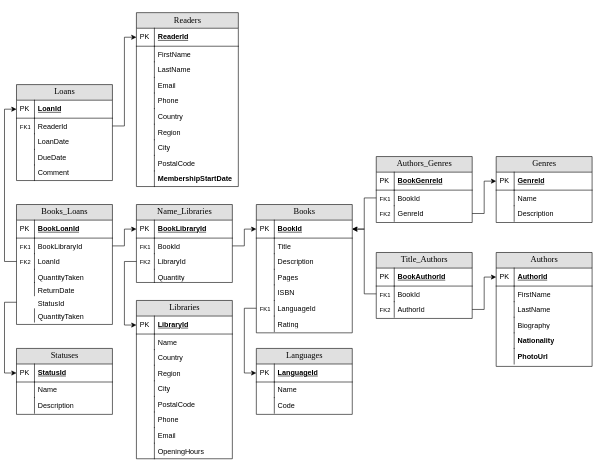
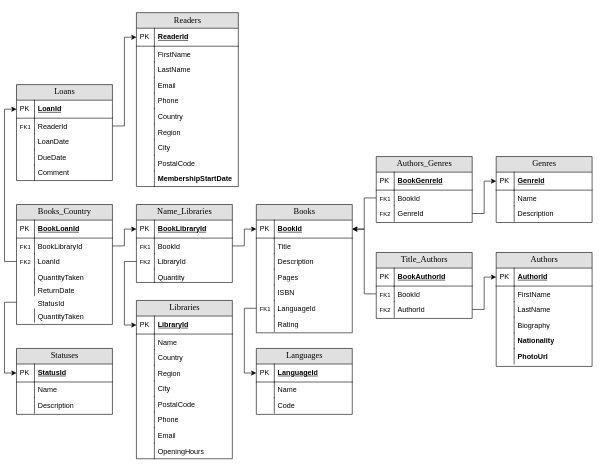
node "Books_Loans": label "Books_Loans" -> "Books_Country"
